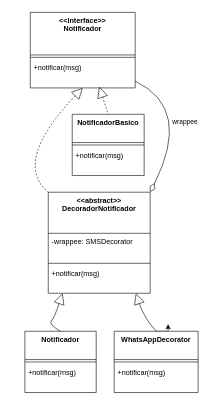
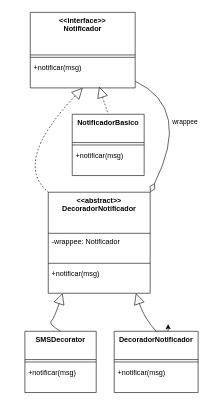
node "-wrappee: SMSDecorator": label "-wrappee: SMSDecorator" -> "-wrappee: Notificador"
node "Notificador": label "Notificador" -> "SMSDecorator"
node "WhatsAppDecorator": label "WhatsAppDecorator" -> "DecoradorNotificador"
